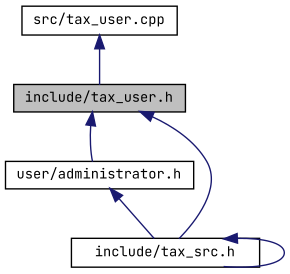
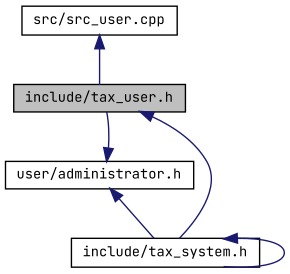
node "src/tax_user.cpp": label "src/tax_user.cpp" -> "src/src_user.cpp"
edge "user/administrator.h" -> "include/tax_user.h": reversed
node "include/tax_src.h": label "include/tax_src.h" -> "include/tax_system.h"
